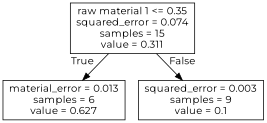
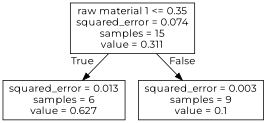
node "material_error = 0.013 samples = 6 value = 0.627": label "material_error = 0.013 samples = 6 value = 0.627" -> "squared_error = 0.013 samples = 6 value = 0.627"
